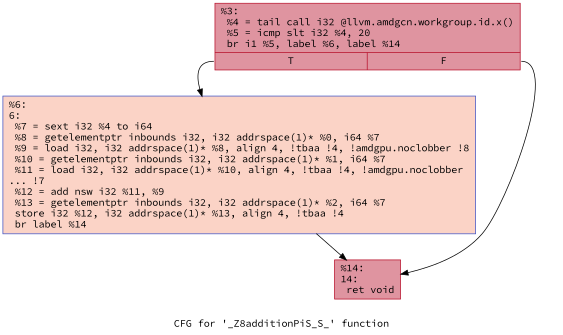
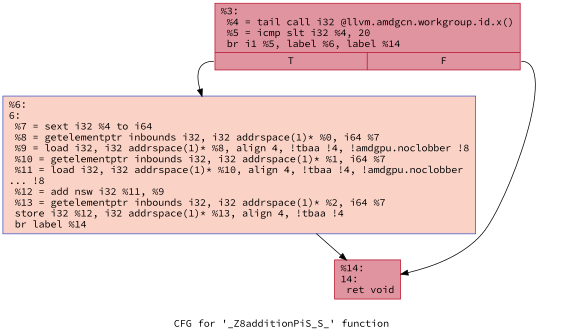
node "%6:": text "... !7" -> "... !8"
